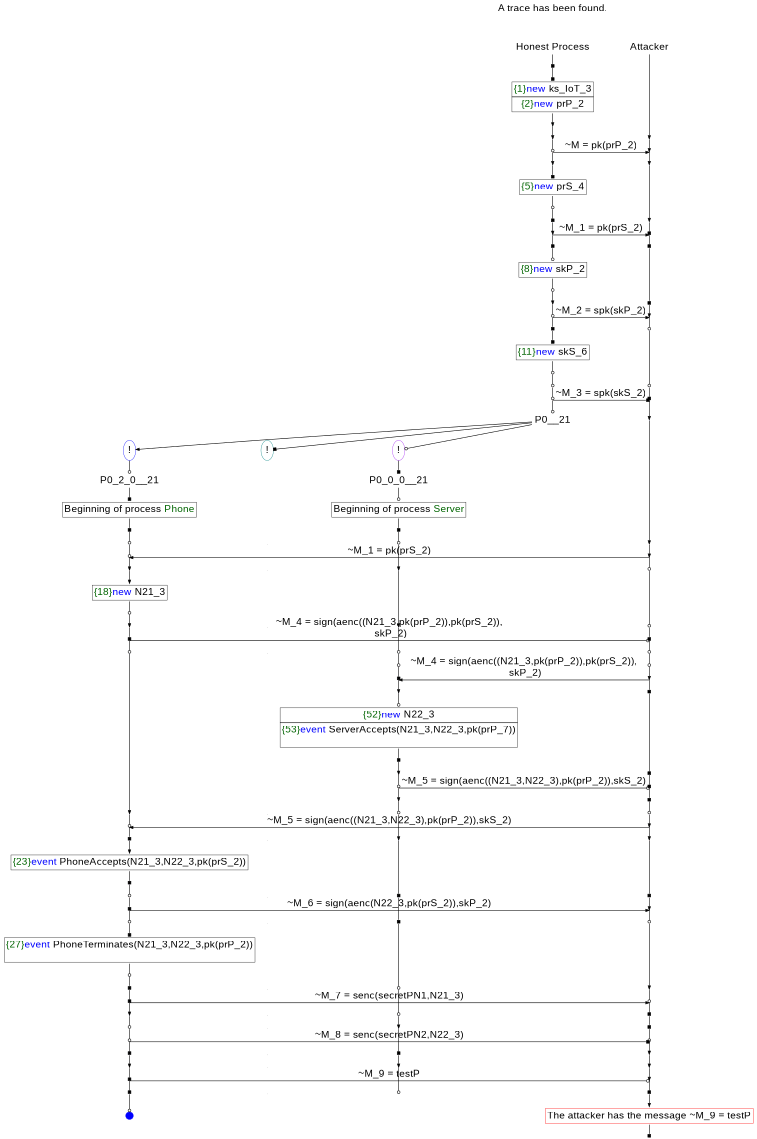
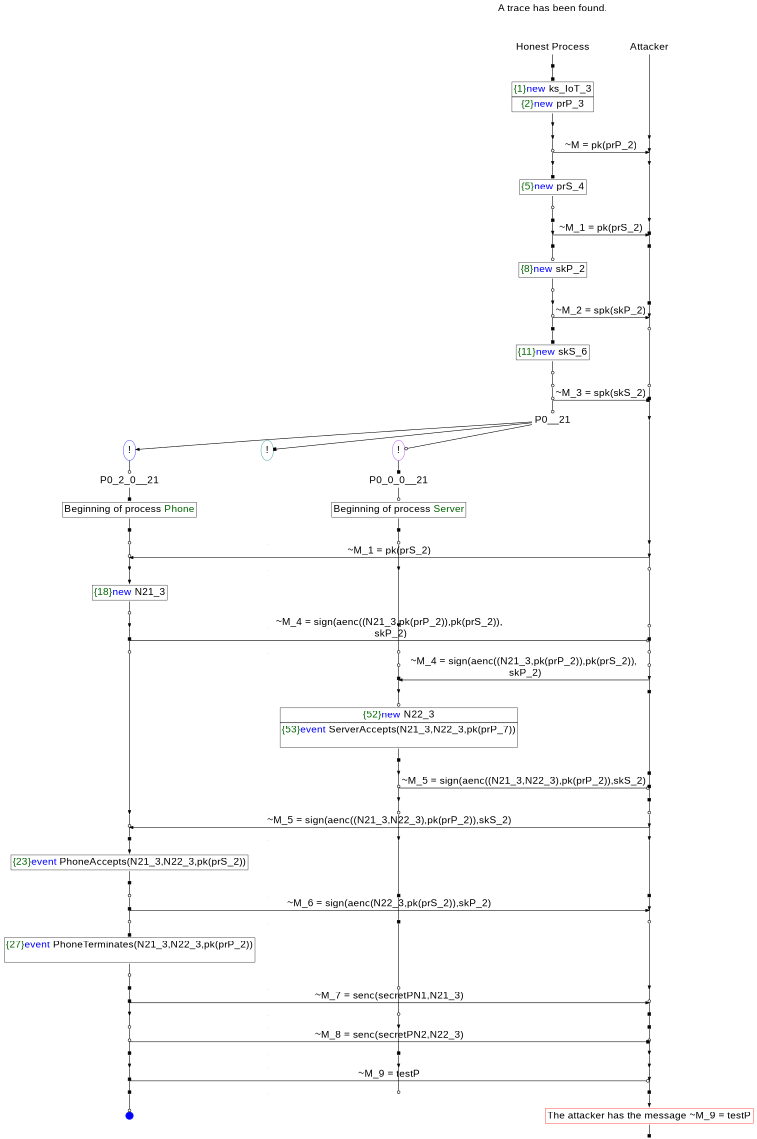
node "{1}": text "prP_2" -> "prP_3"
